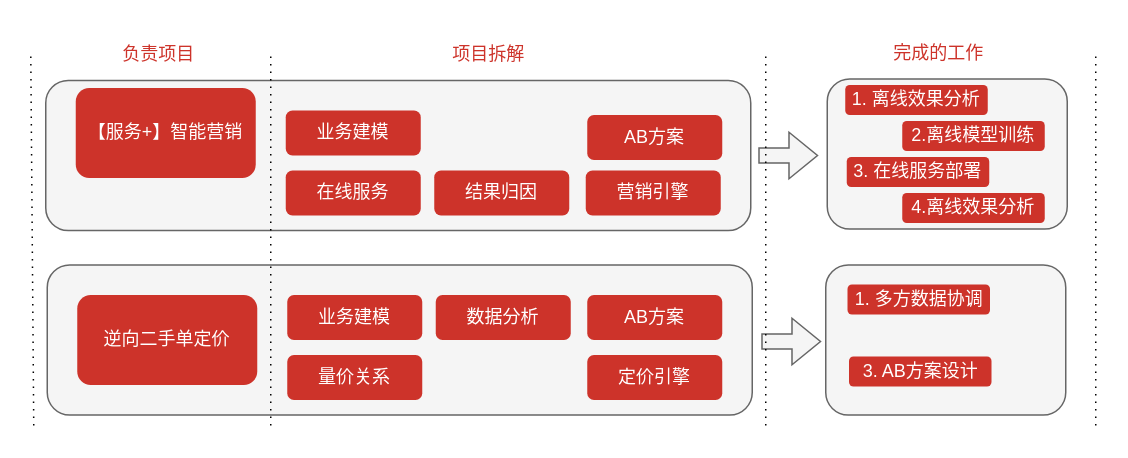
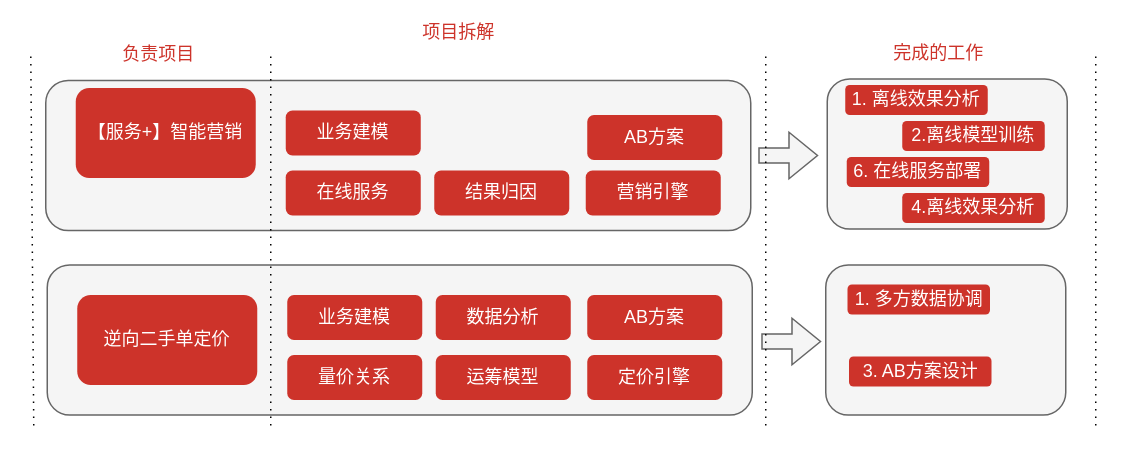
node "项目拆解": moved (488, 55) -> (458, 32)
node "3. 在线服务部署": label "3. 在线服务部署" -> "6. 在线服务部署"
node "运筹模型": added
